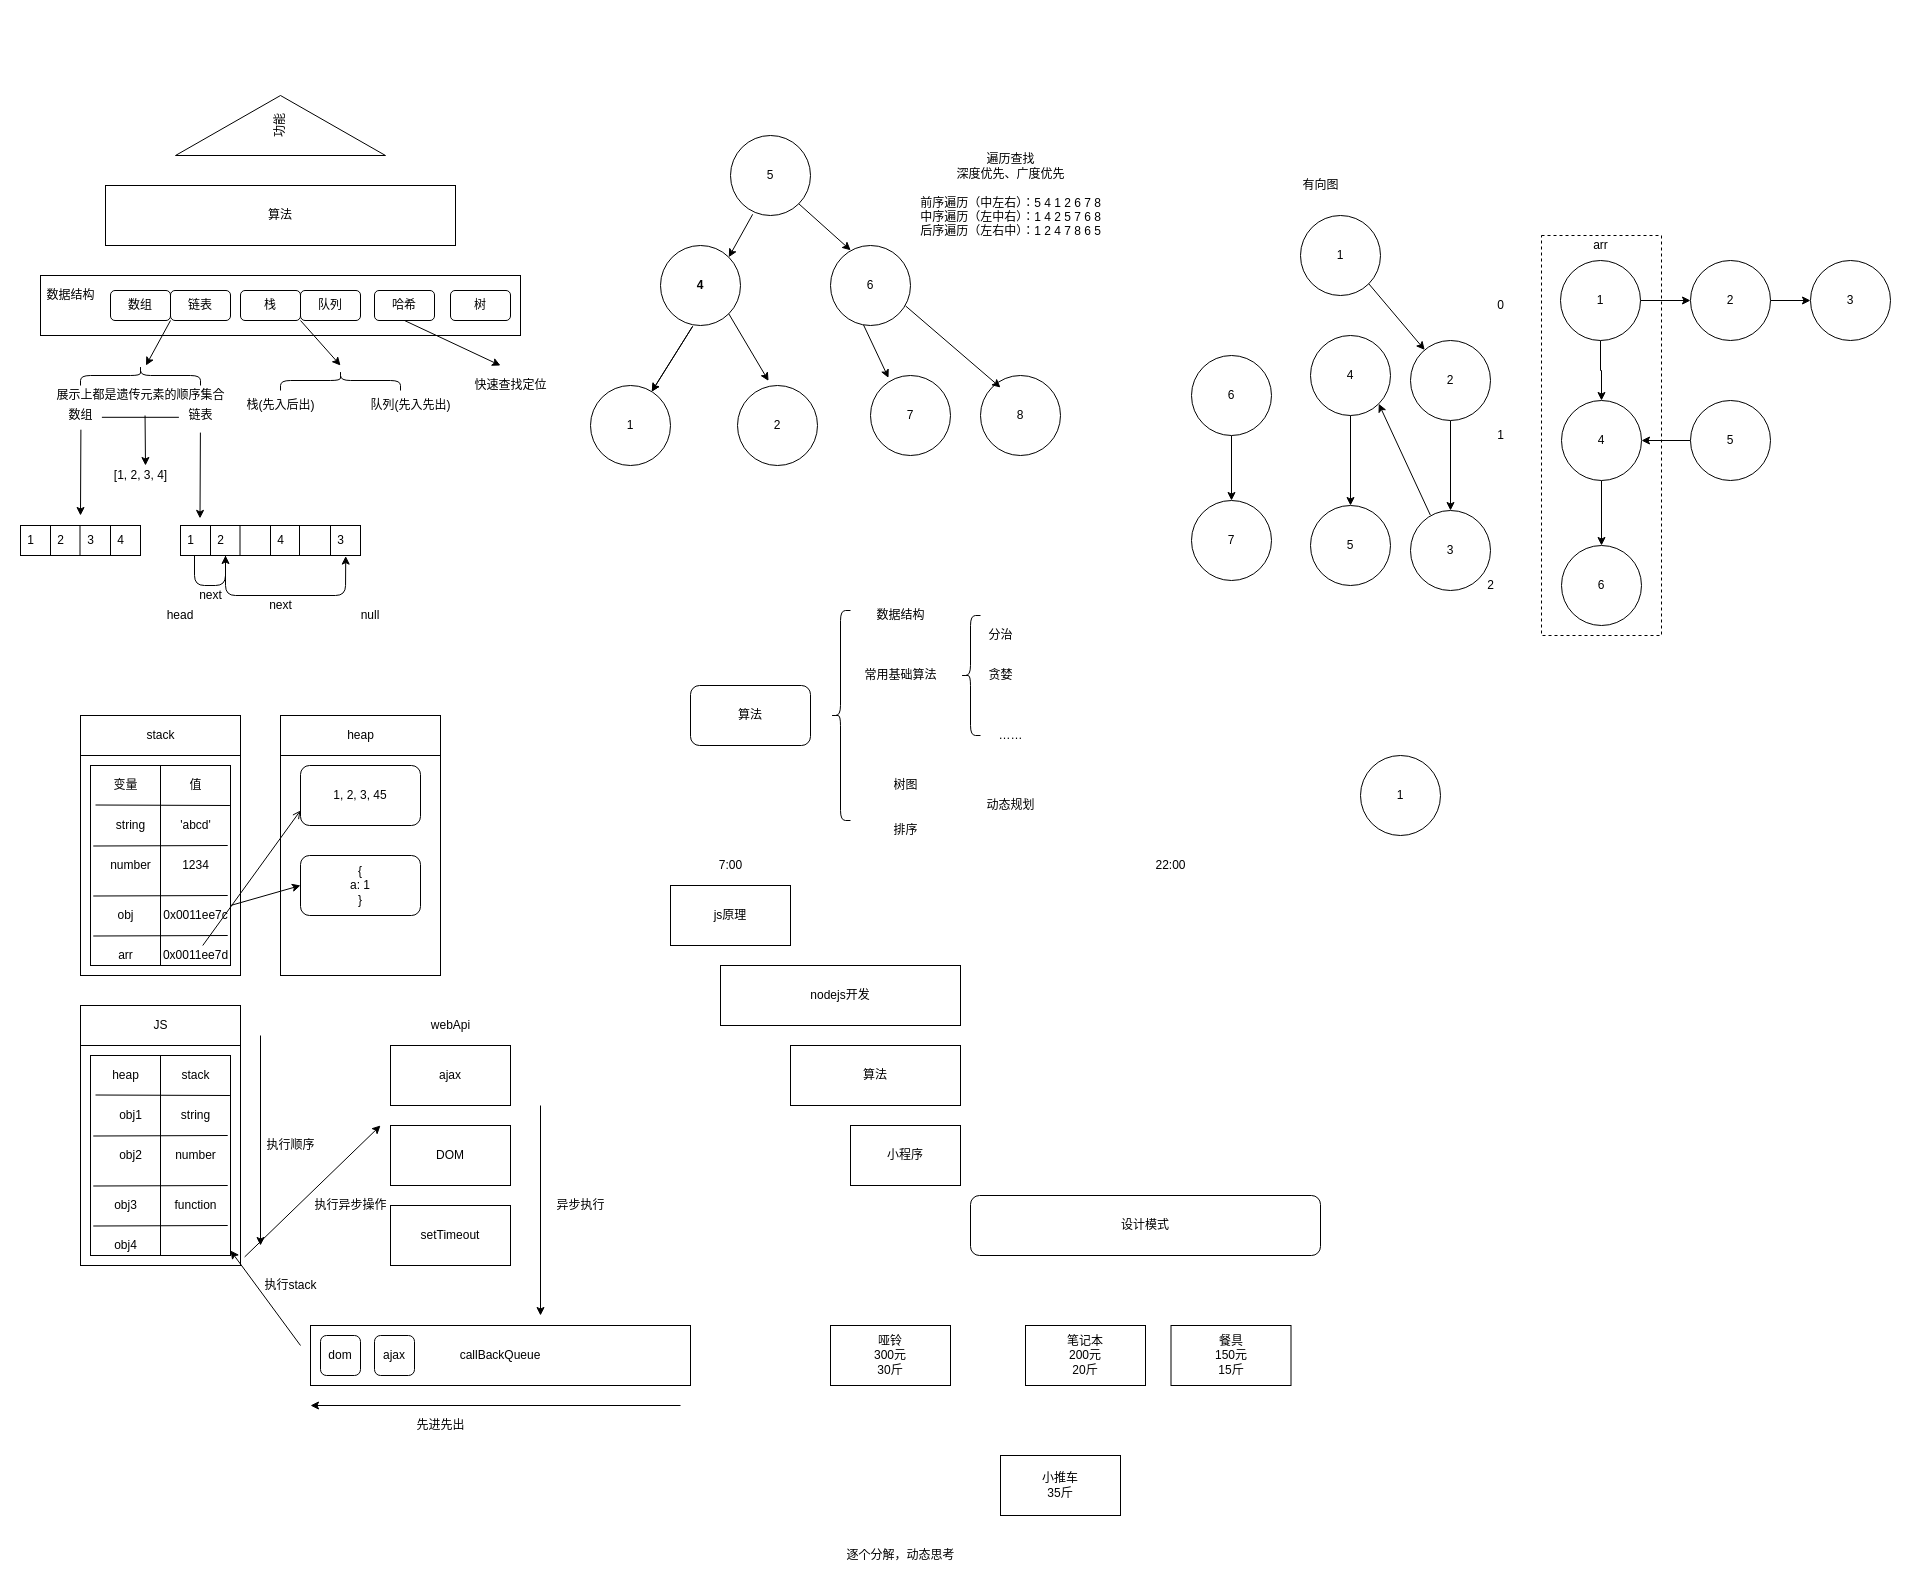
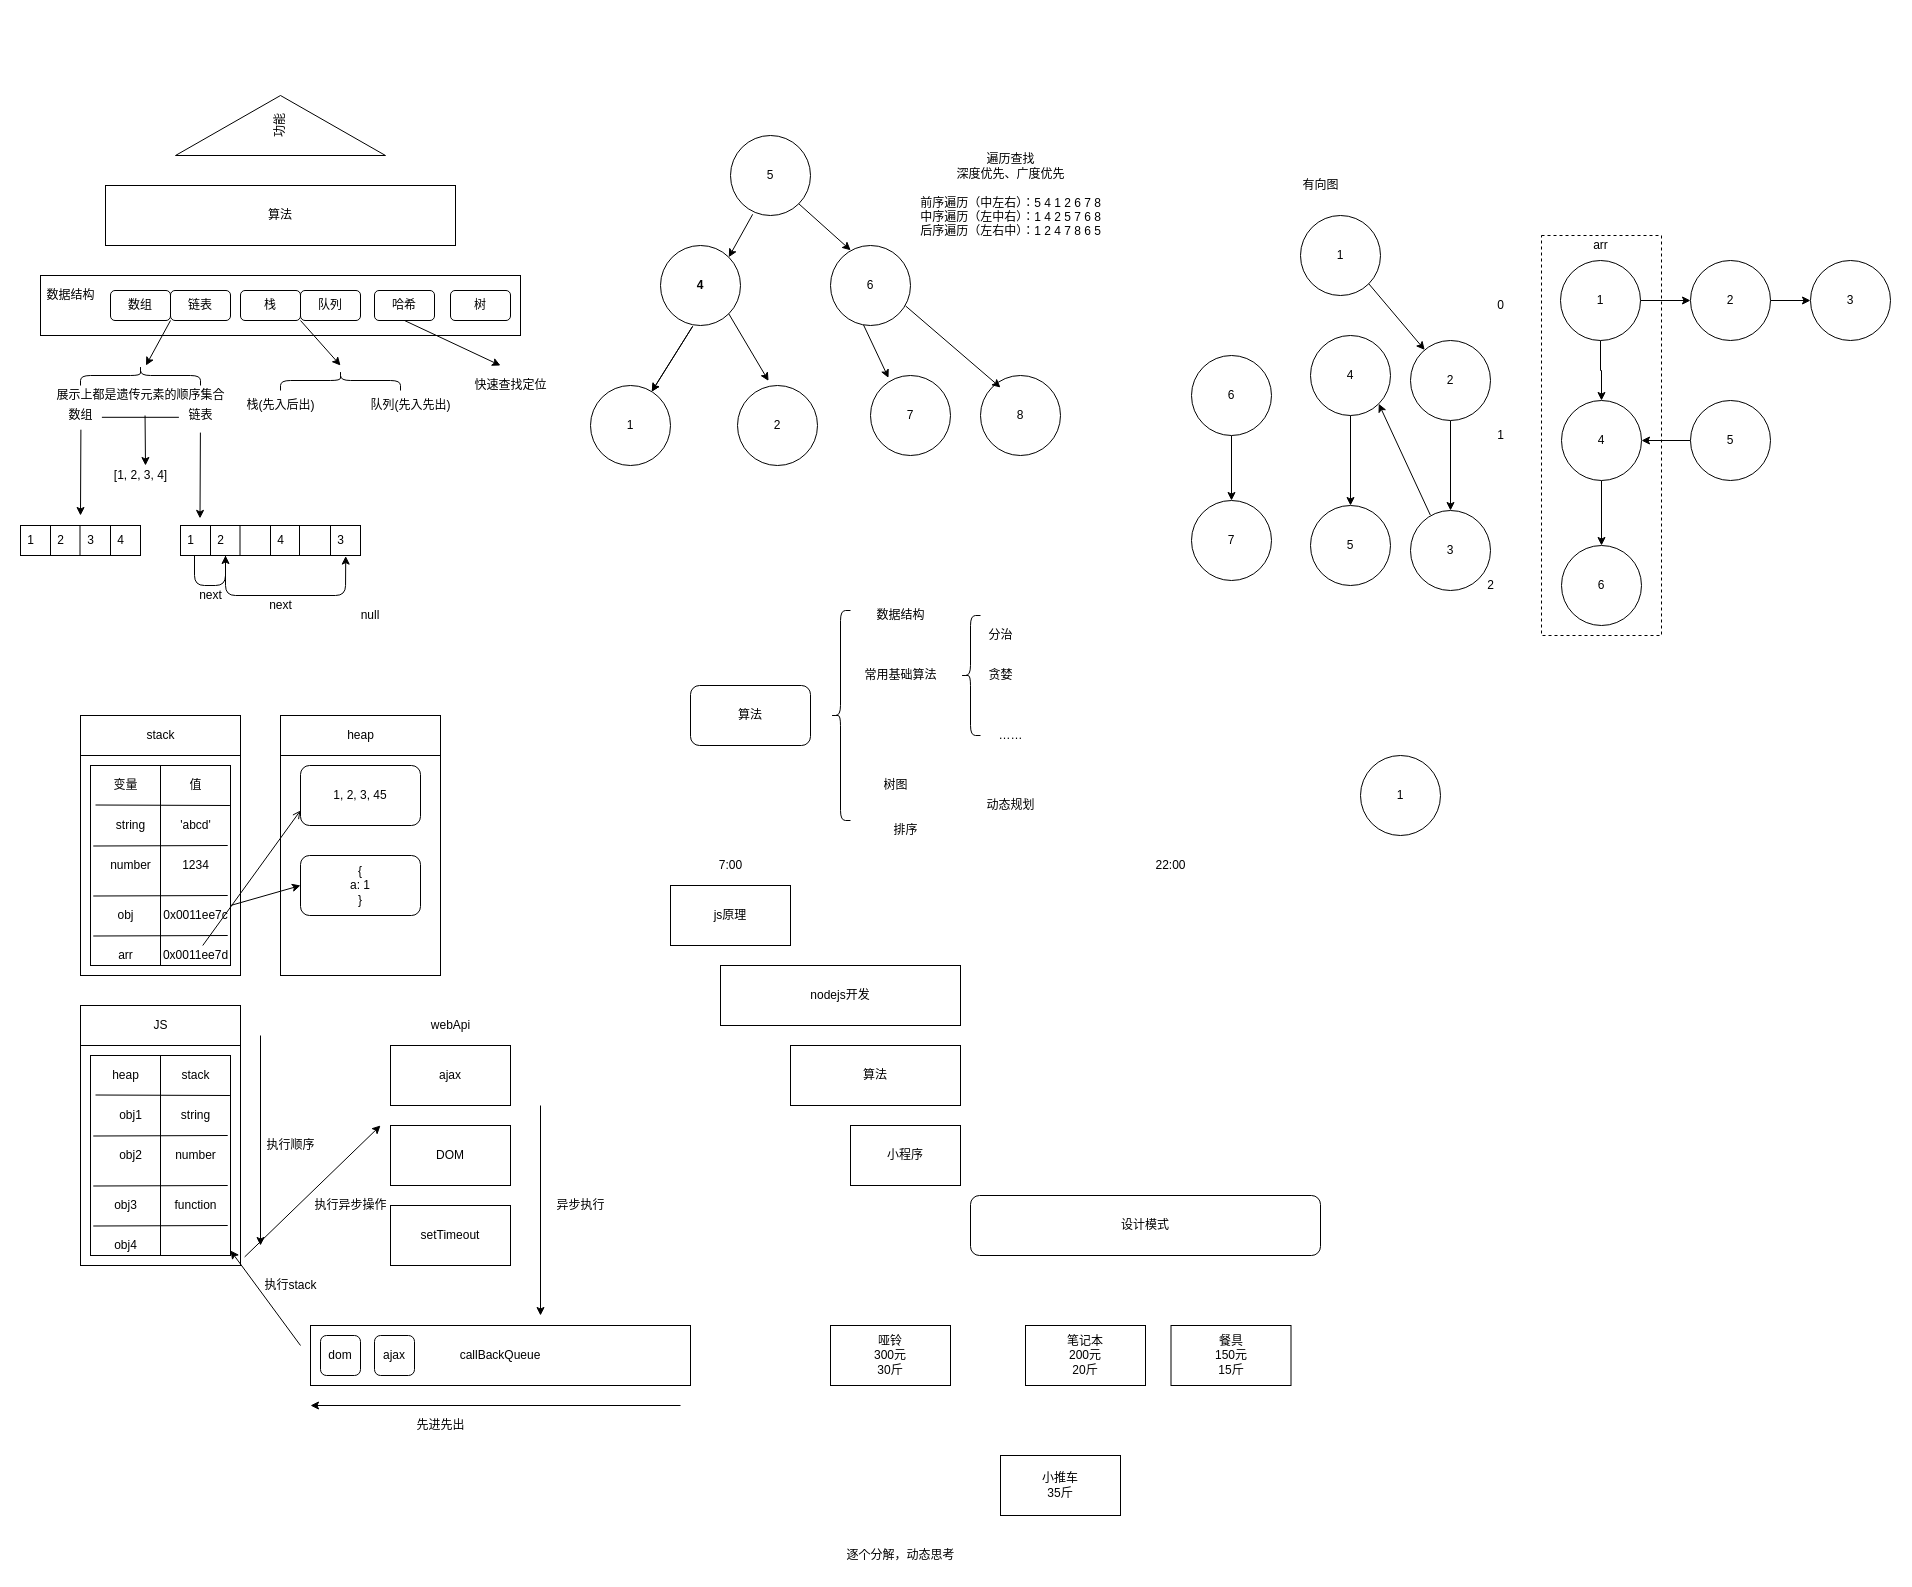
node "head": removed
node "树图": moved (906, 786) -> (896, 786)
